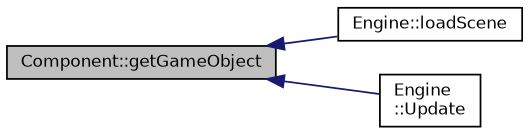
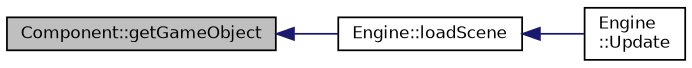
edge "Engine ::Update" -> "Component::getGameObject": now "Engine ::Update" -> "Engine::loadScene"
